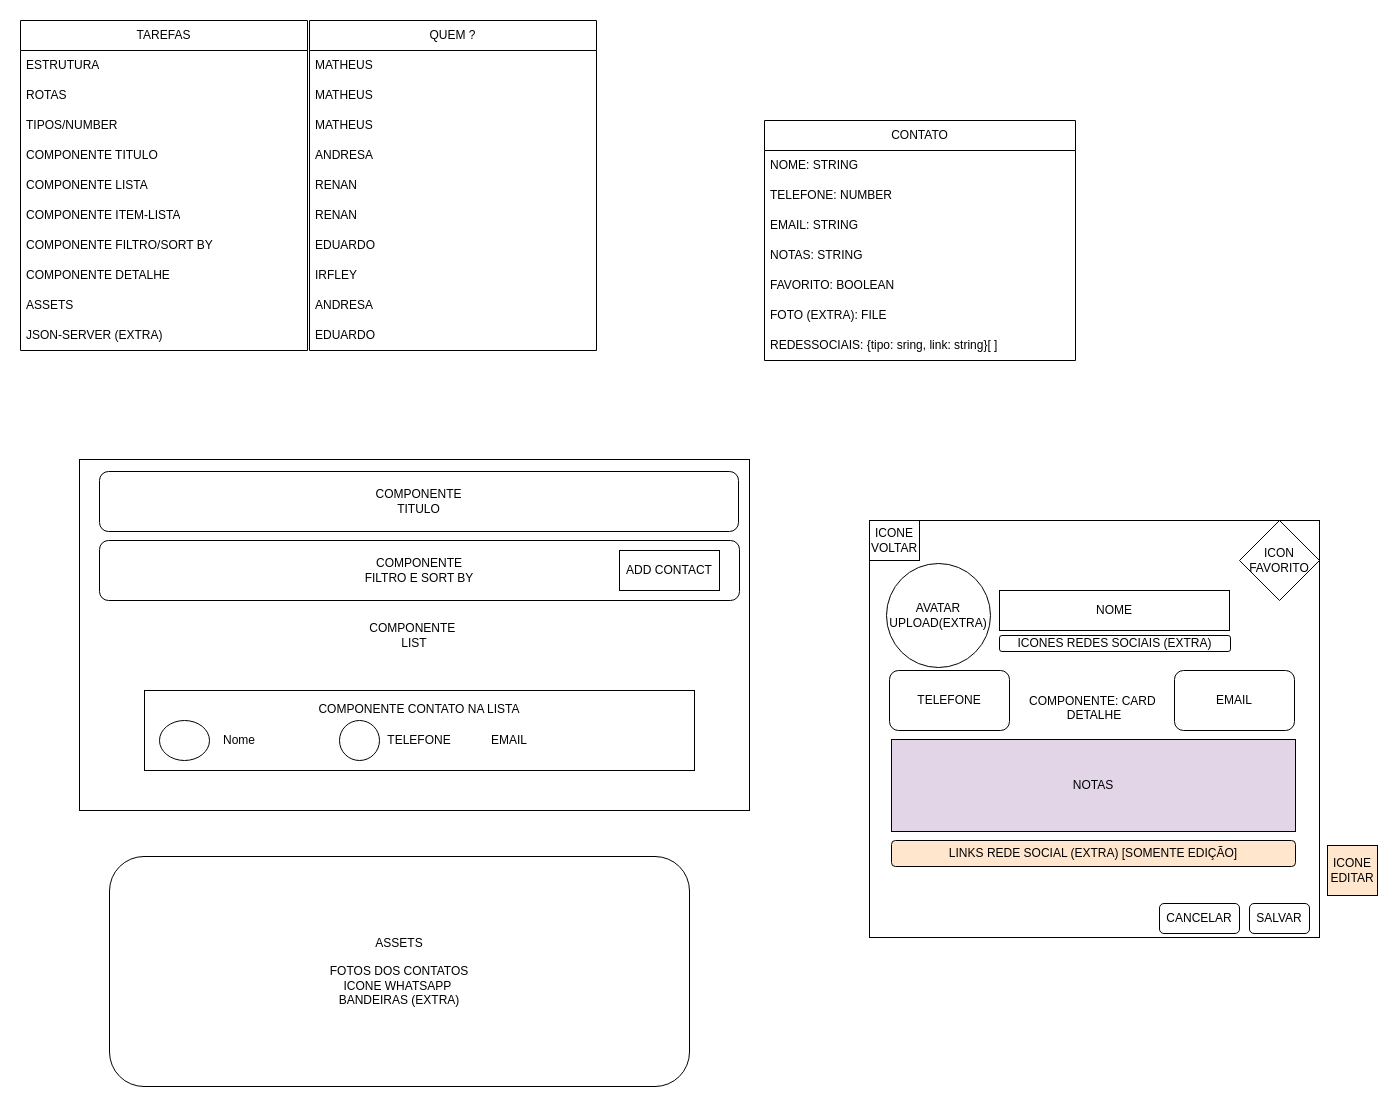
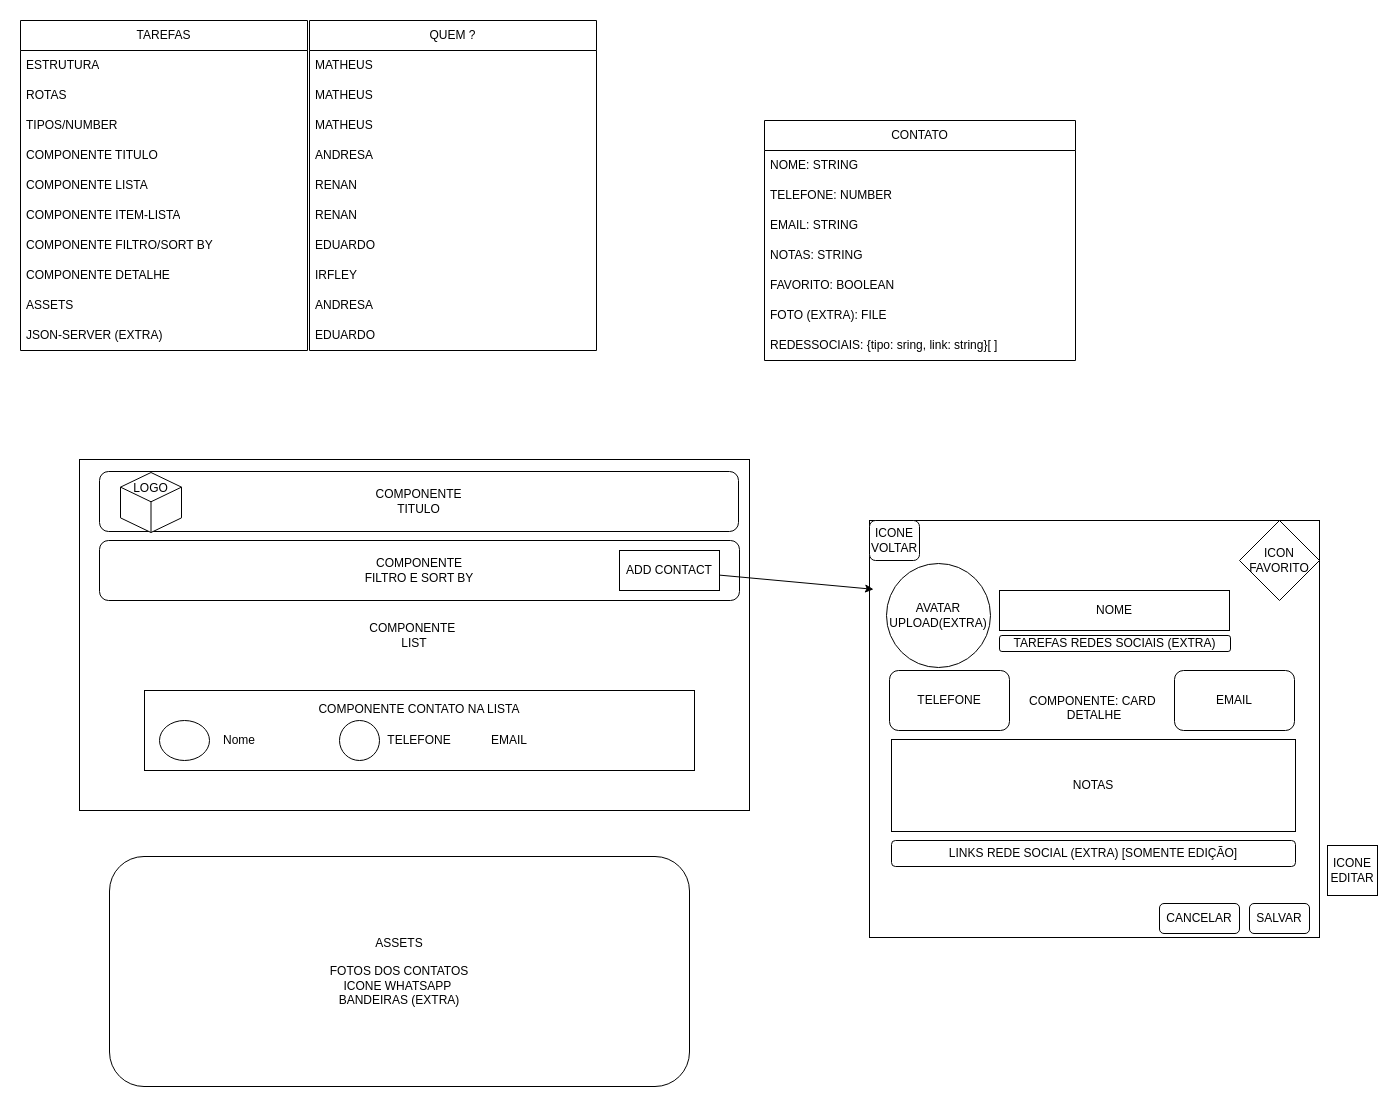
node "LOGO": added
node "ICONE VOLTAR": shape rectangle -> rounded rectangle
edge "ADD CONTACT" -> "COMPONENTE: CARD DETALHE": added
node "ICONES REDES SOCIAIS (EXTRA)": label "ICONES REDES SOCIAIS (EXTRA)" -> "TAREFAS REDES SOCIAIS (EXTRA)"
node "NOTAS": fillcolor #e1d5e7 -> #ffffff
node "LINKS REDE SOCIAL (EXTRA) [SOMENTE EDIÇÃO]": fillcolor #ffe6cc -> #ffffff
node "ICONE EDITAR": fillcolor #ffe6cc -> #ffffff
